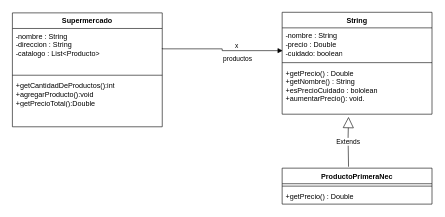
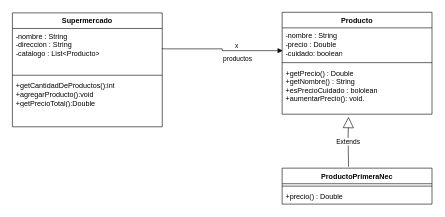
node "String": label "String" -> "Producto"
node "+getPrecio() : Double": label "+getPrecio() : Double" -> "+precio() : Double"
